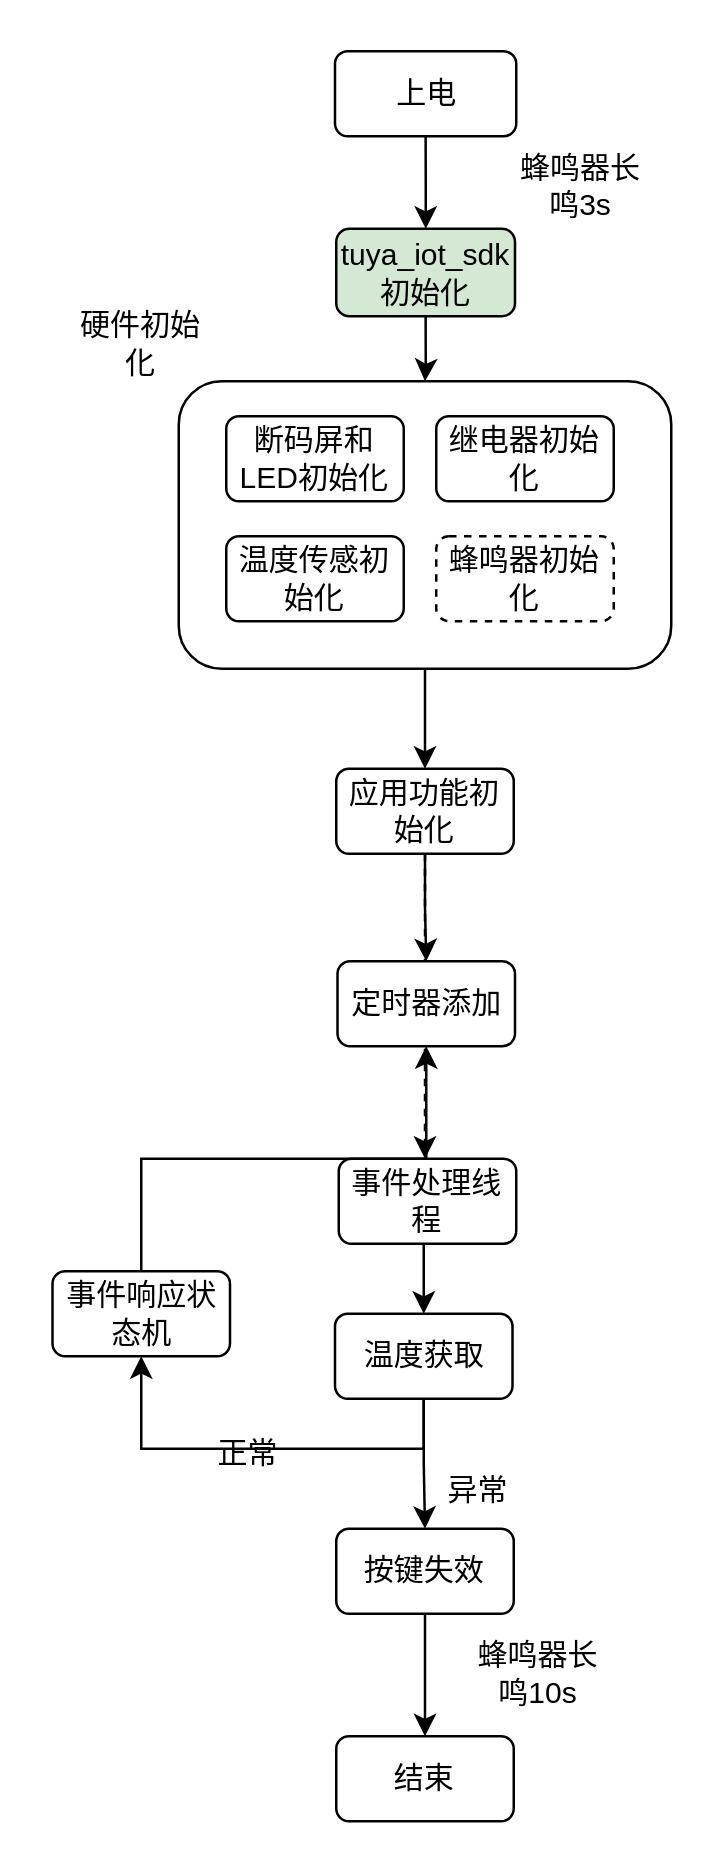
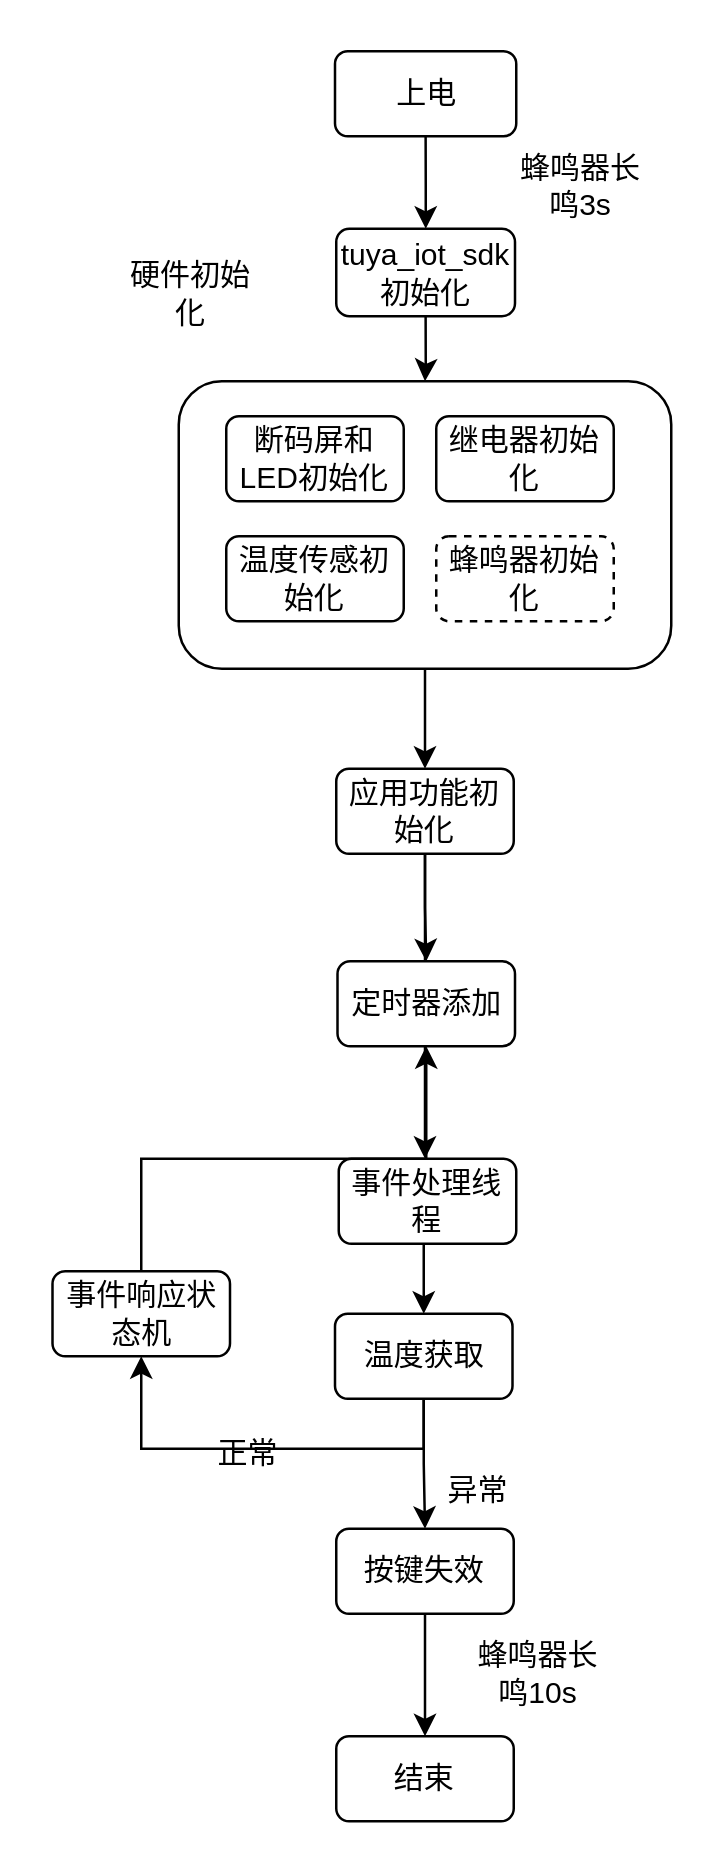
node "tuya_iot_sdk初始化": fillcolor #d5e8d4 -> #ffffff
node "硬件初始化": moved (141, 344) -> (191, 294)
edge "应用功能初始化" -> "事件处理线程": style dashed -> solid
